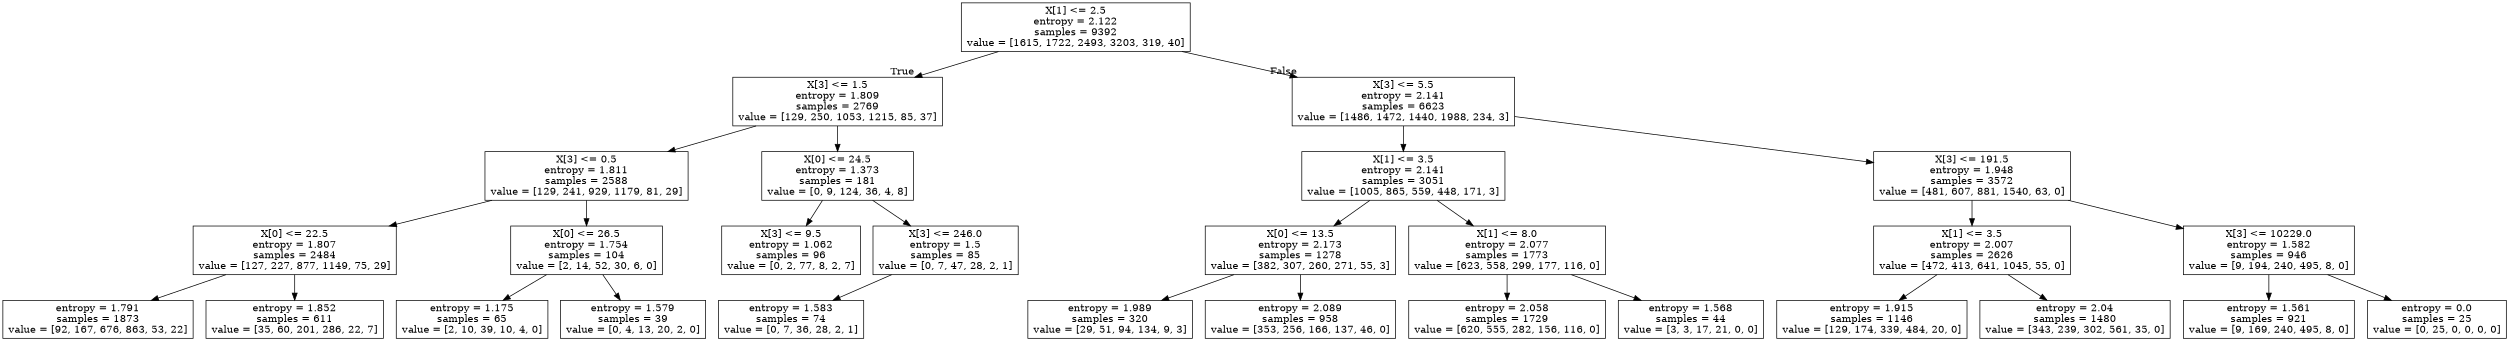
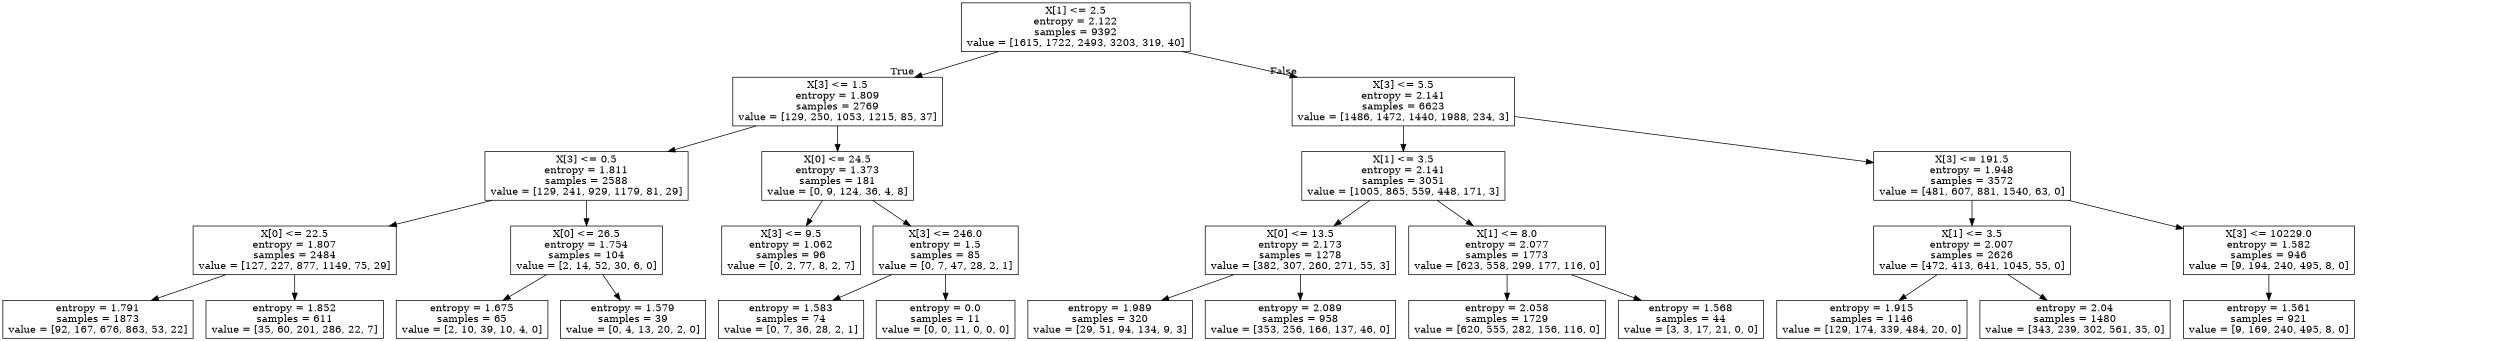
node "entropy = 1.175 samples = 65 value = [2, 10, 39, 10, 4, 0]": label "entropy = 1.175 samples = 65 value = [2, 10, 39, 10, 4, 0]" -> "entropy = 1.675 samples = 65 value = [2, 10, 39, 10, 4, 0]"
node "entropy = 0.0 samples = 11 value = [0, 0, 11, 0, 0, 0]": added
node "entropy = 0.0 samples = 25 value = [0, 25, 0, 0, 0, 0]": removed
